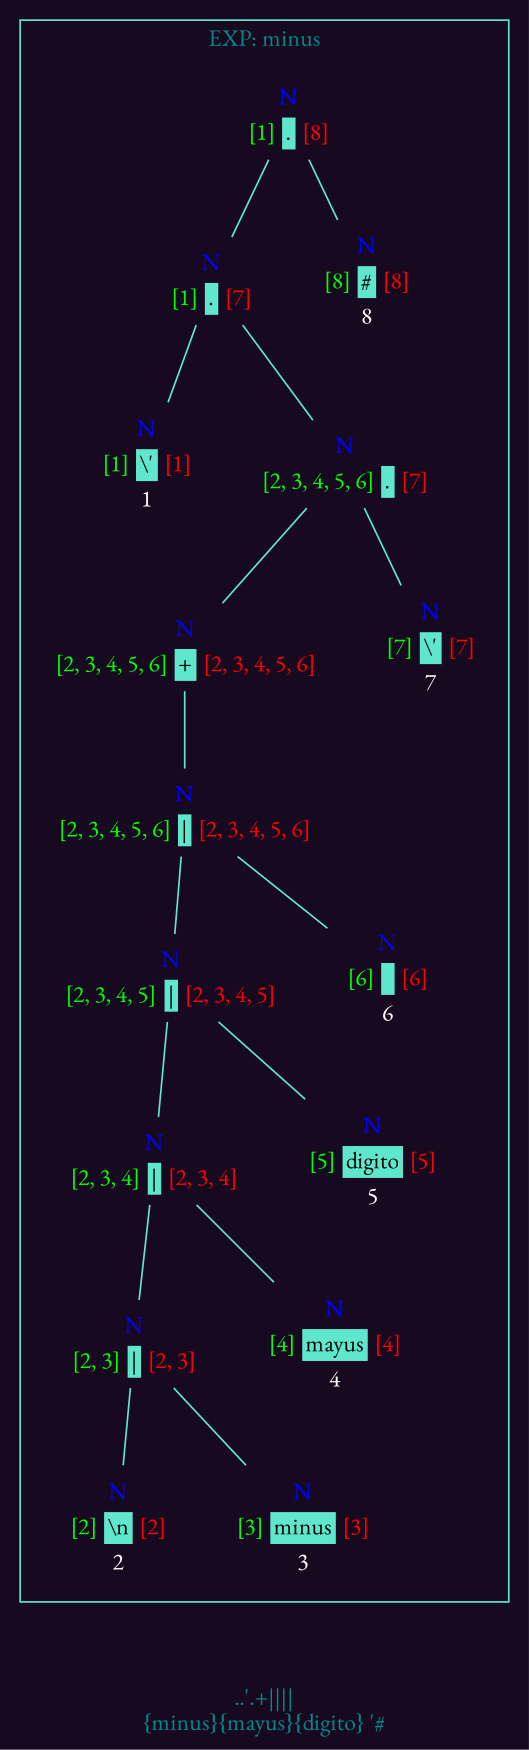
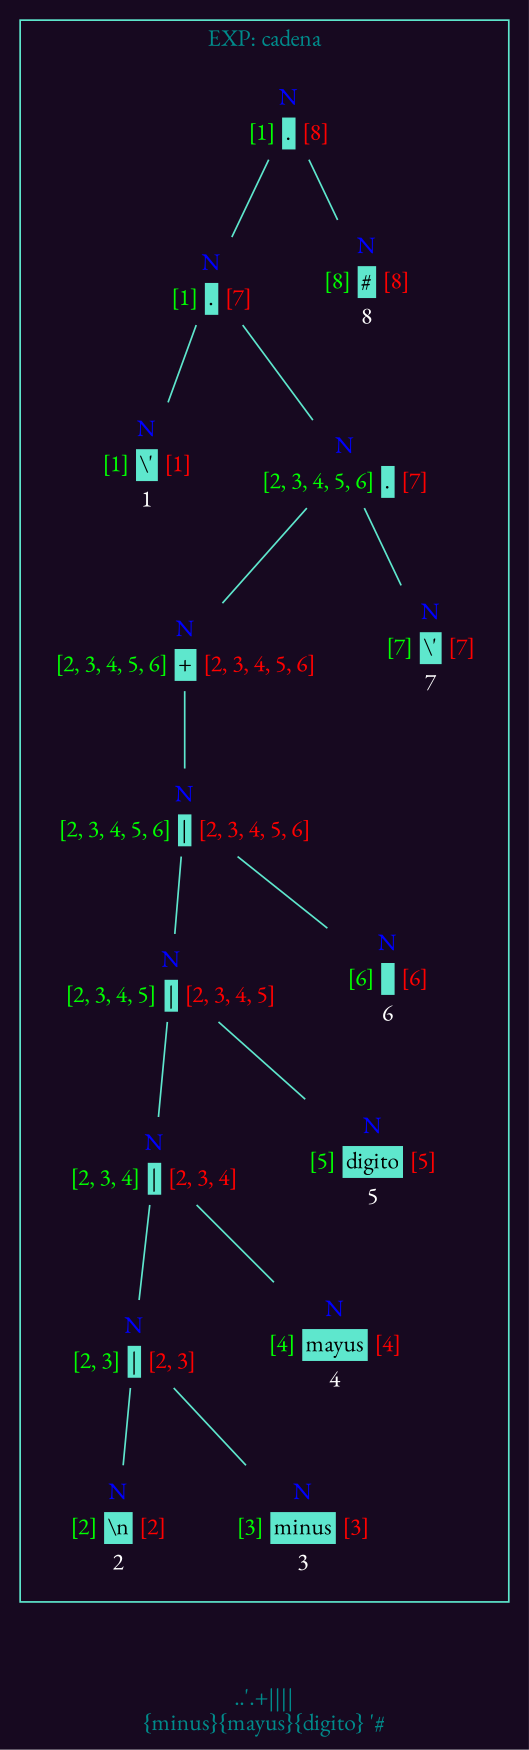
cluster "EXP: minus": label "EXP: minus" -> "EXP: cadena"
